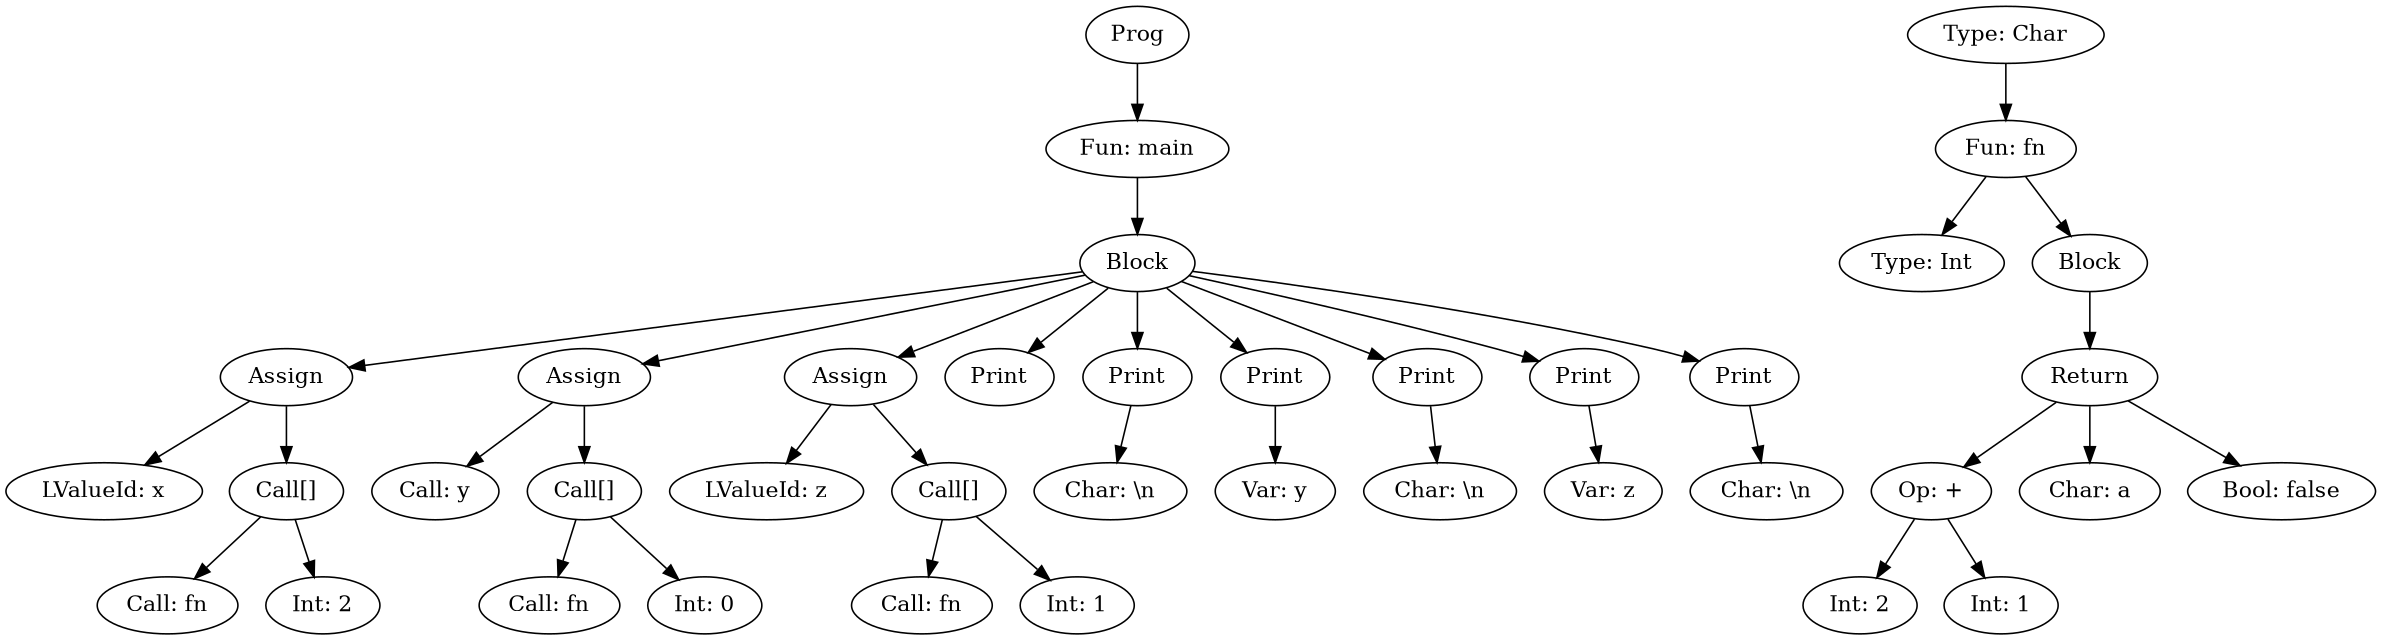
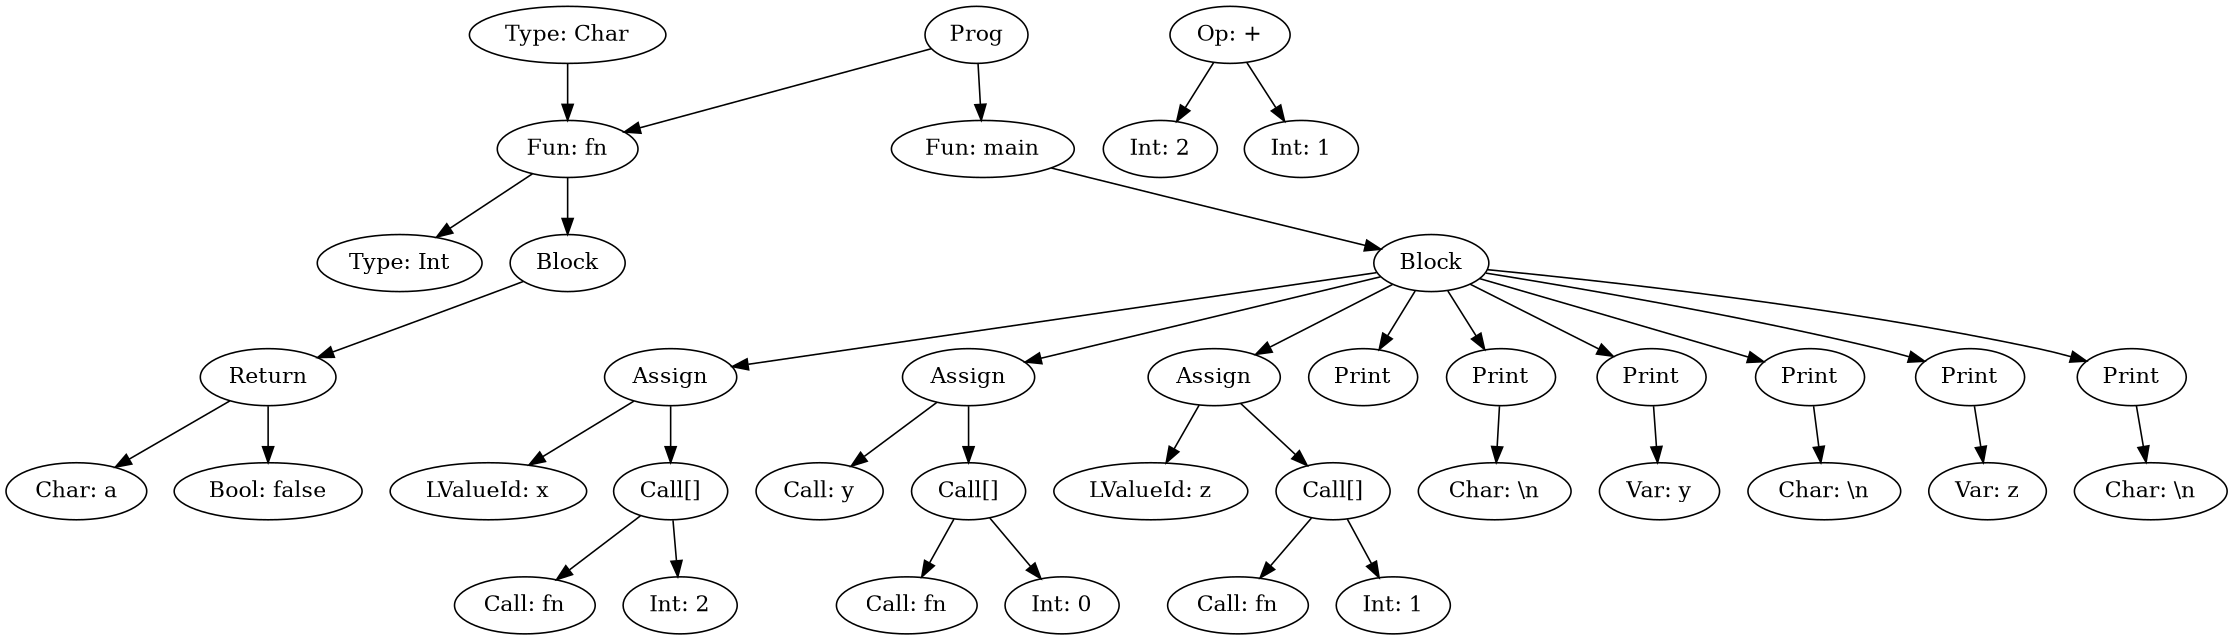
edge "Prog" -> "Fun: fn": added
edge "Return" -> "Op: +": removed
